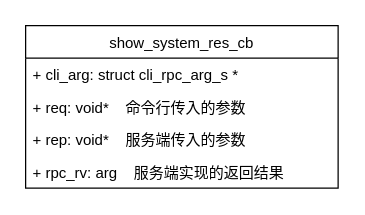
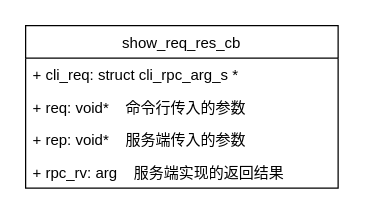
node "show_system_res_cb": label "show_system_res_cb" -> "show_req_res_cb"
node "+ cli_arg: struct cli_rpc_arg_s *": label "+ cli_arg: struct cli_rpc_arg_s *" -> "+ cli_req: struct cli_rpc_arg_s *"
